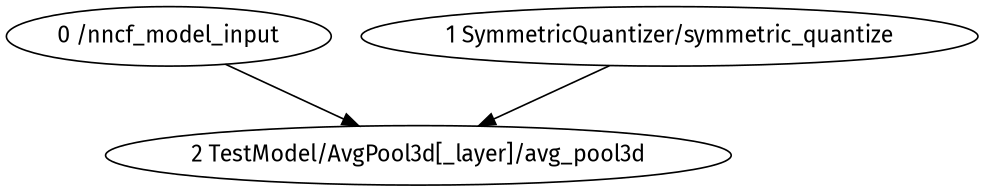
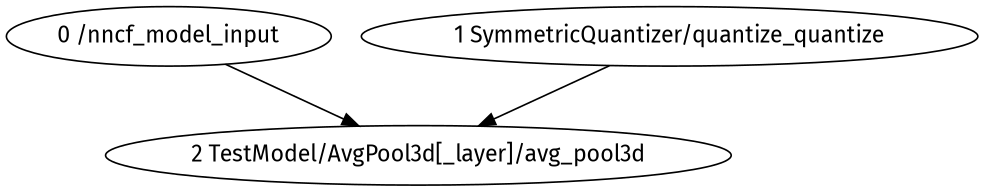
node "1 SymmetricQuantizer/symmetric_quantize": label "1 SymmetricQuantizer/symmetric_quantize" -> "1 SymmetricQuantizer/quantize_quantize"
